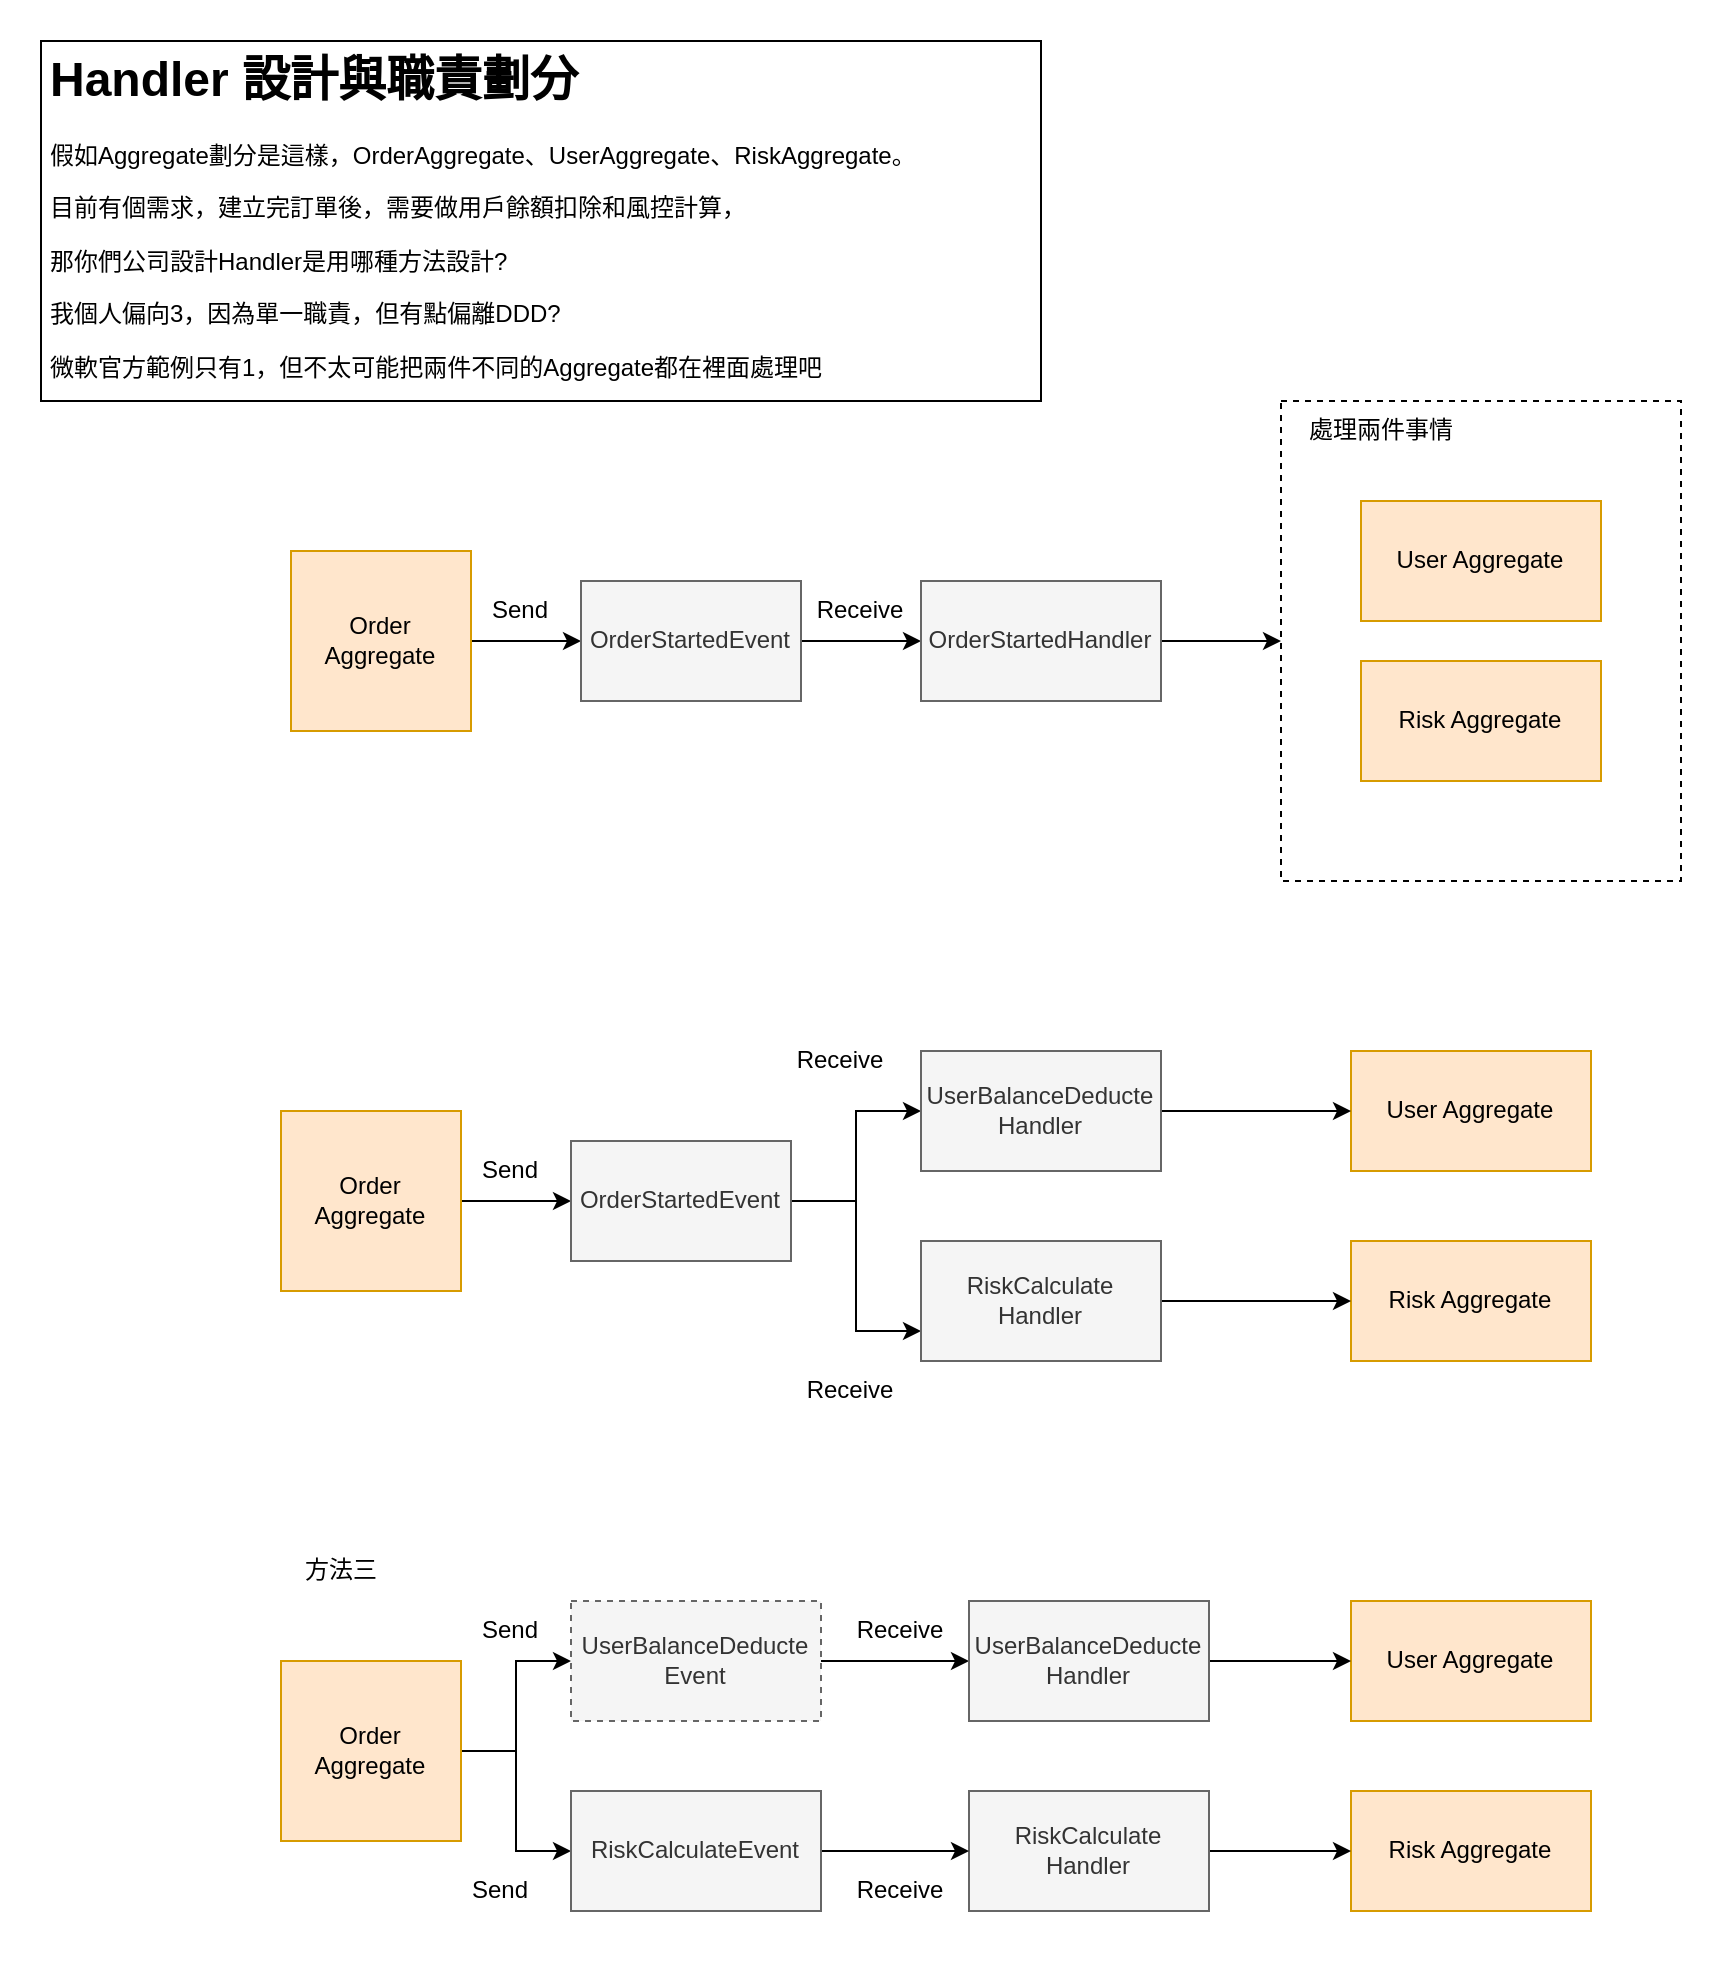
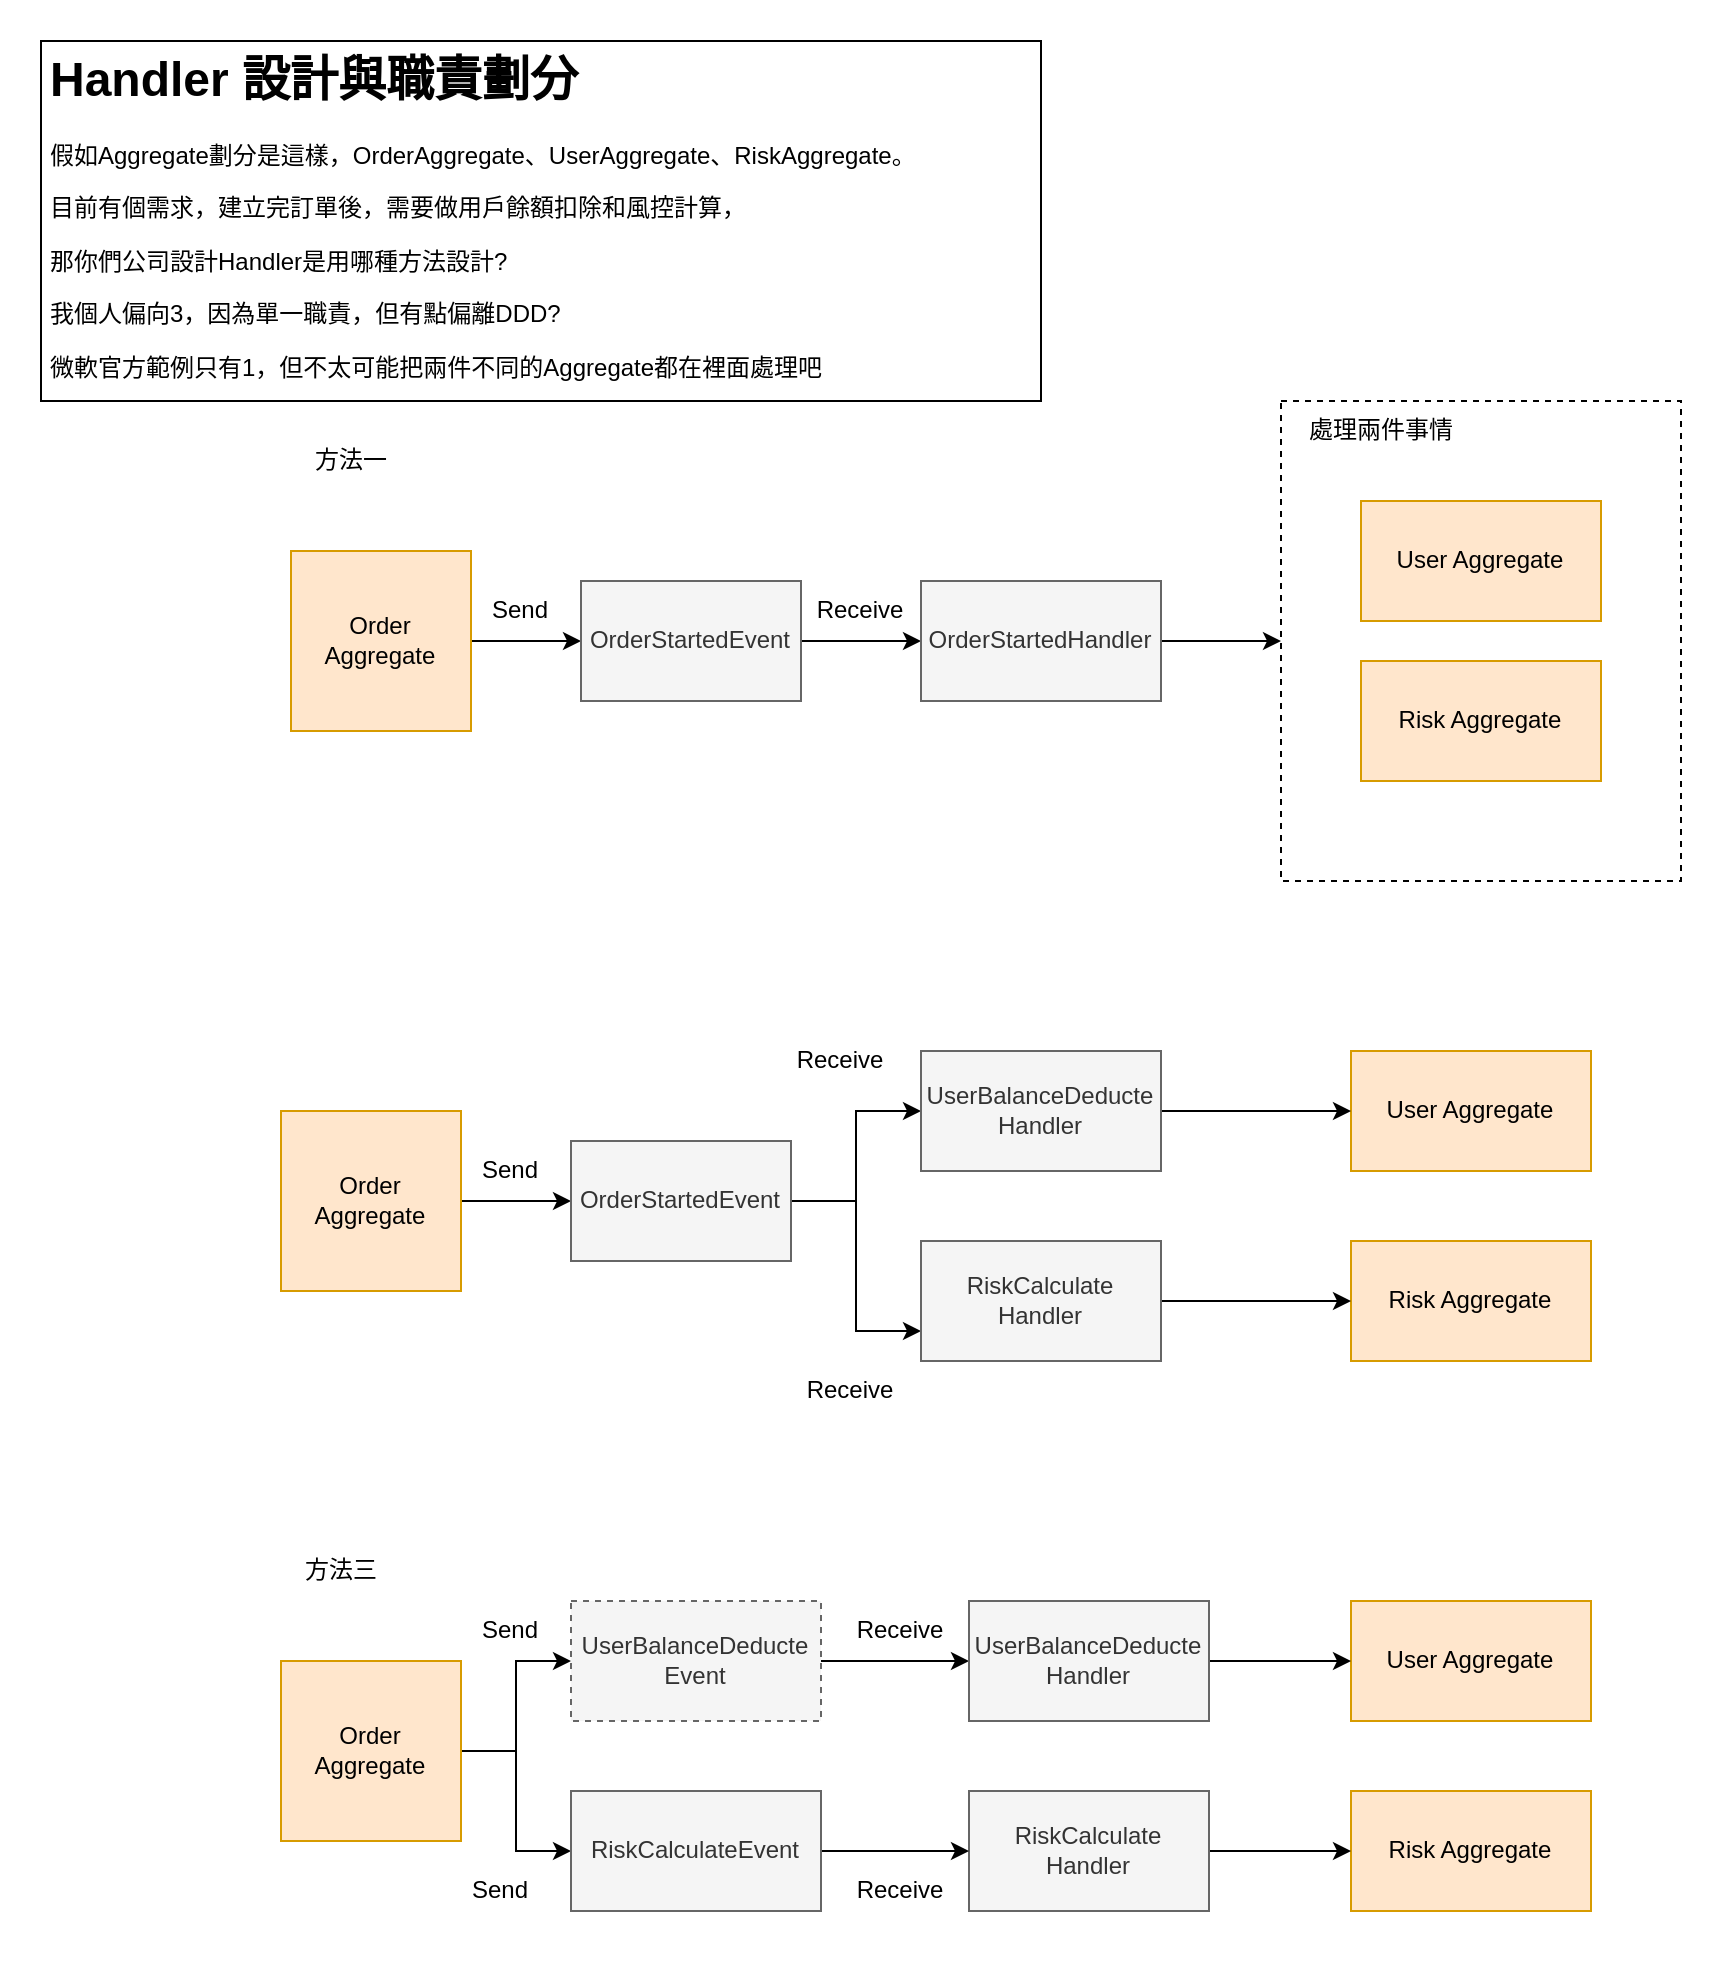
node "方法一": added
